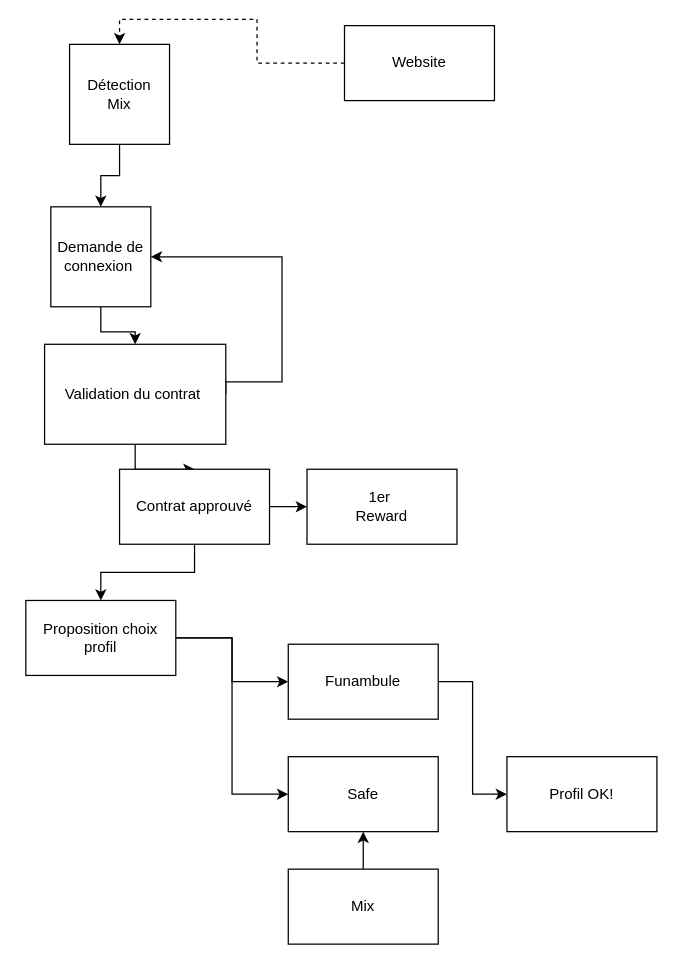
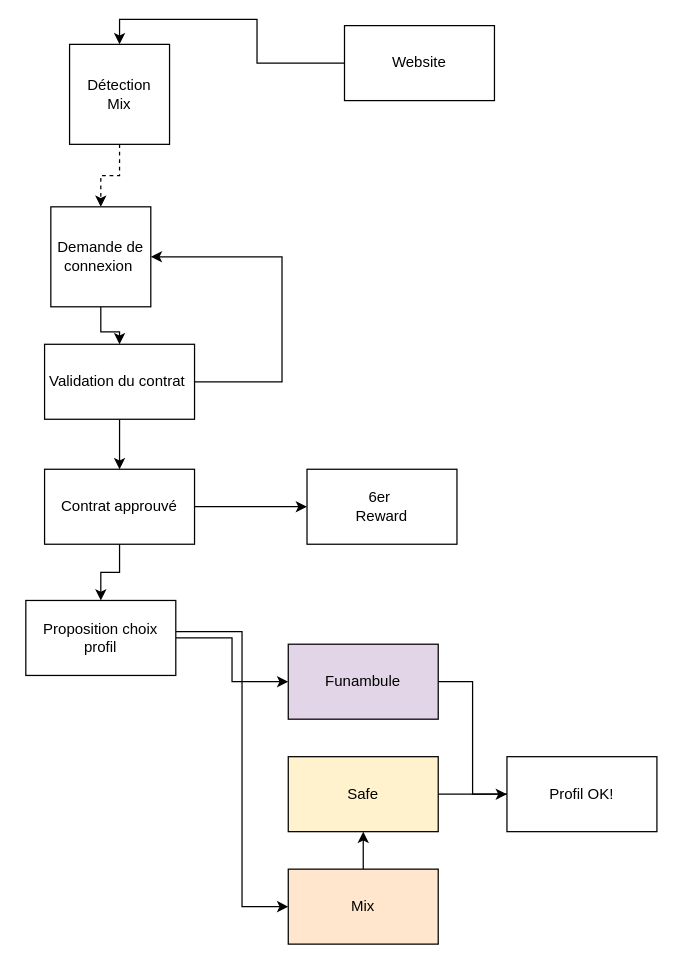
edge "Website" -> "Détection Mix": style dashed -> solid
edge "Détection Mix" -> "Demande de connexion": style solid -> dashed
node "Validation du contrat": size 181x100 -> 150x75
node "Contrat approuvé": moved (194, 507) -> (119, 507)
node "1er Reward": label "1er Reward" -> "6er Reward"
node "Funambule": fillcolor #ffffff -> #e1d5e7
edge "Proposition choix profil" -> "Mix": added
edge "Proposition choix profil" -> "Safe": removed
edge "Funambule" -> "Profil OK!": arrowhead classic -> none
node "Safe": fillcolor #ffffff -> #fff2cc
edge "Safe" -> "Profil OK!": added
node "Mix": fillcolor #ffffff -> #ffe6cc
